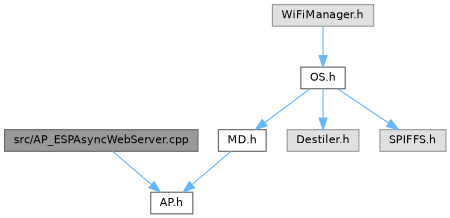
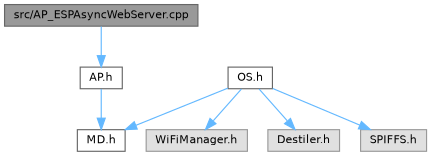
edge "WiFiManager.h" -> "OS.h": reversed
edge "MD.h" -> "AP.h": reversed
